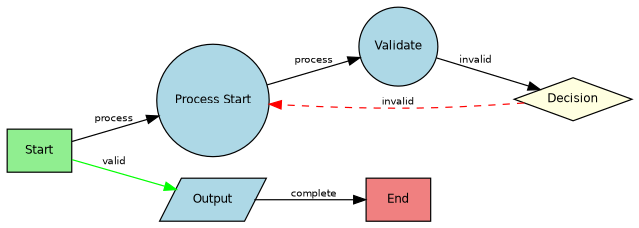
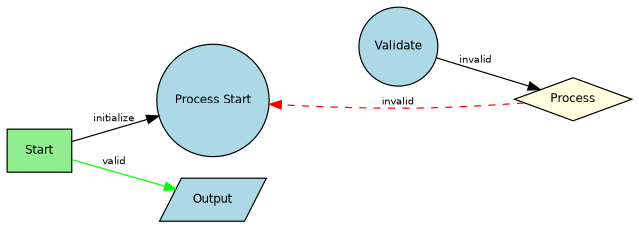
edge "Process Start" -> "Validate": removed, label "process"
node "Decision": label "Decision" -> "Process"
edge "Start" -> "Process Start": label "process" -> "initialize"
node "End": removed
